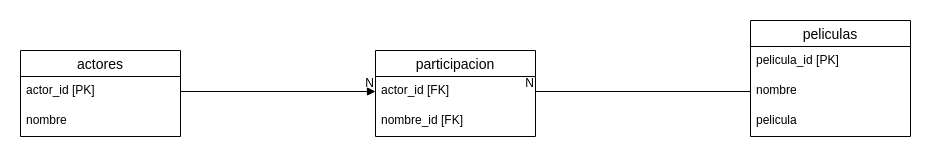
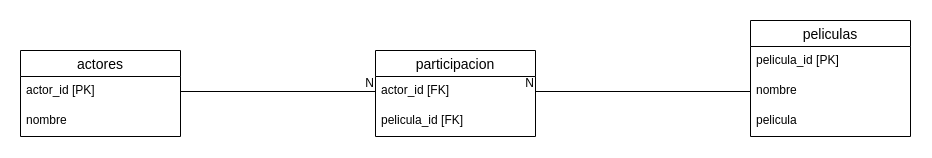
edge "actor_id [PK]" -> "actor_id [FK]": arrowhead block -> none
node "nombre_id [FK]": label "nombre_id [FK]" -> "pelicula_id [FK]"
